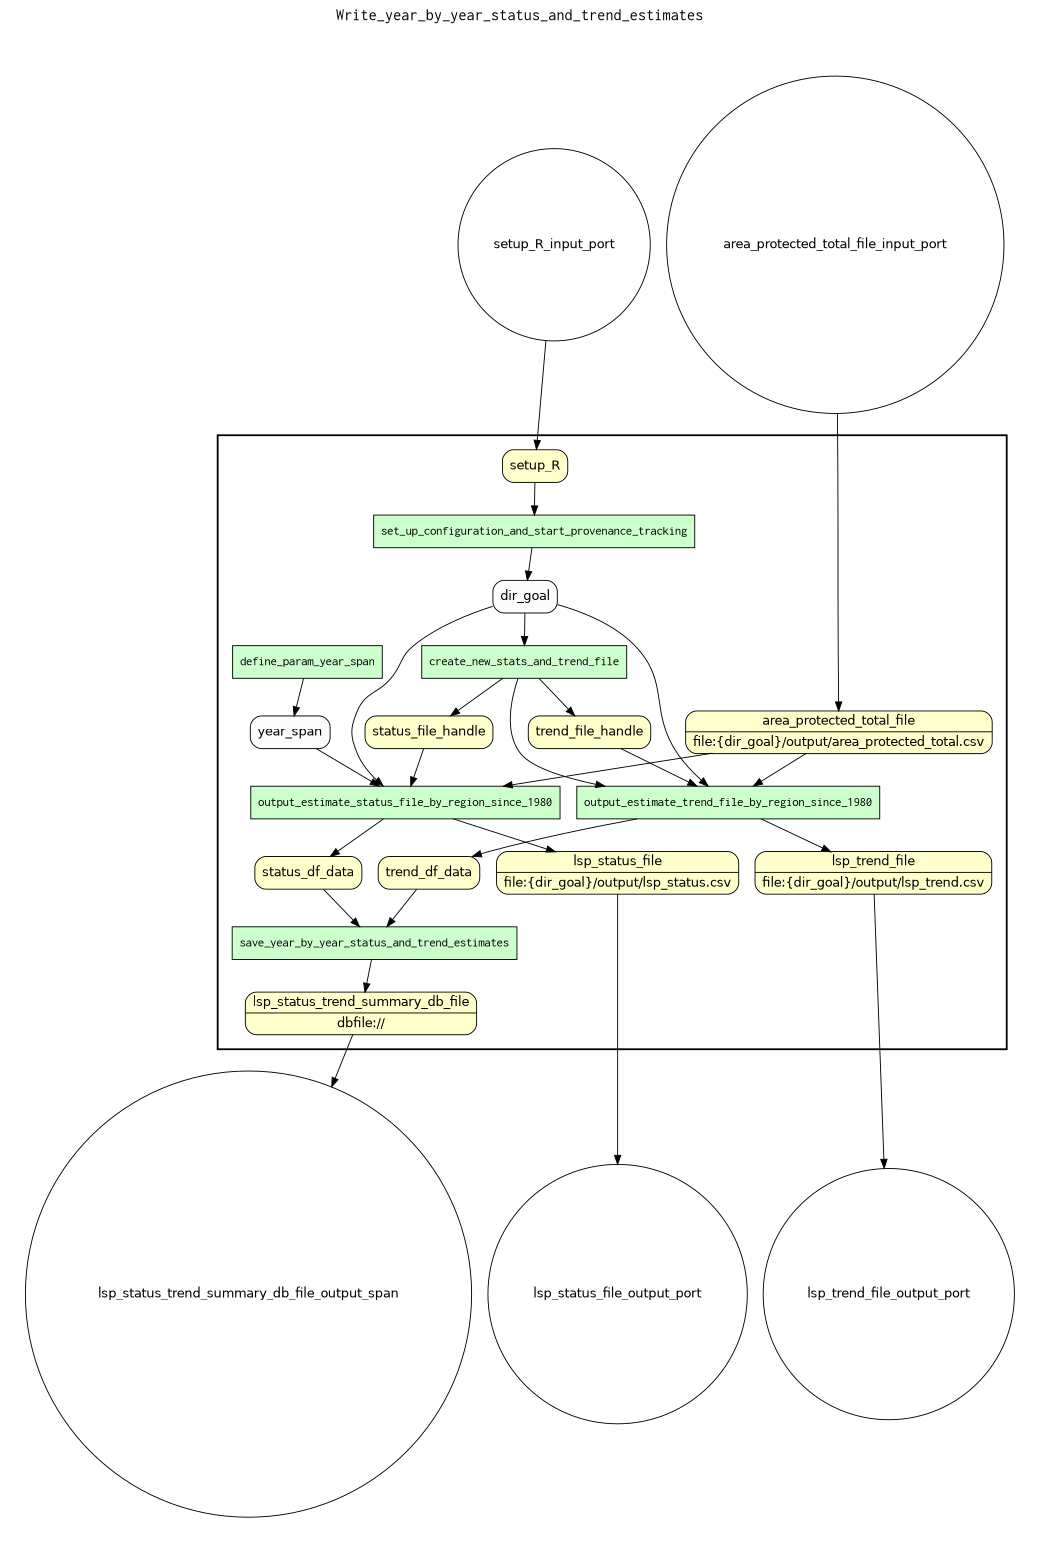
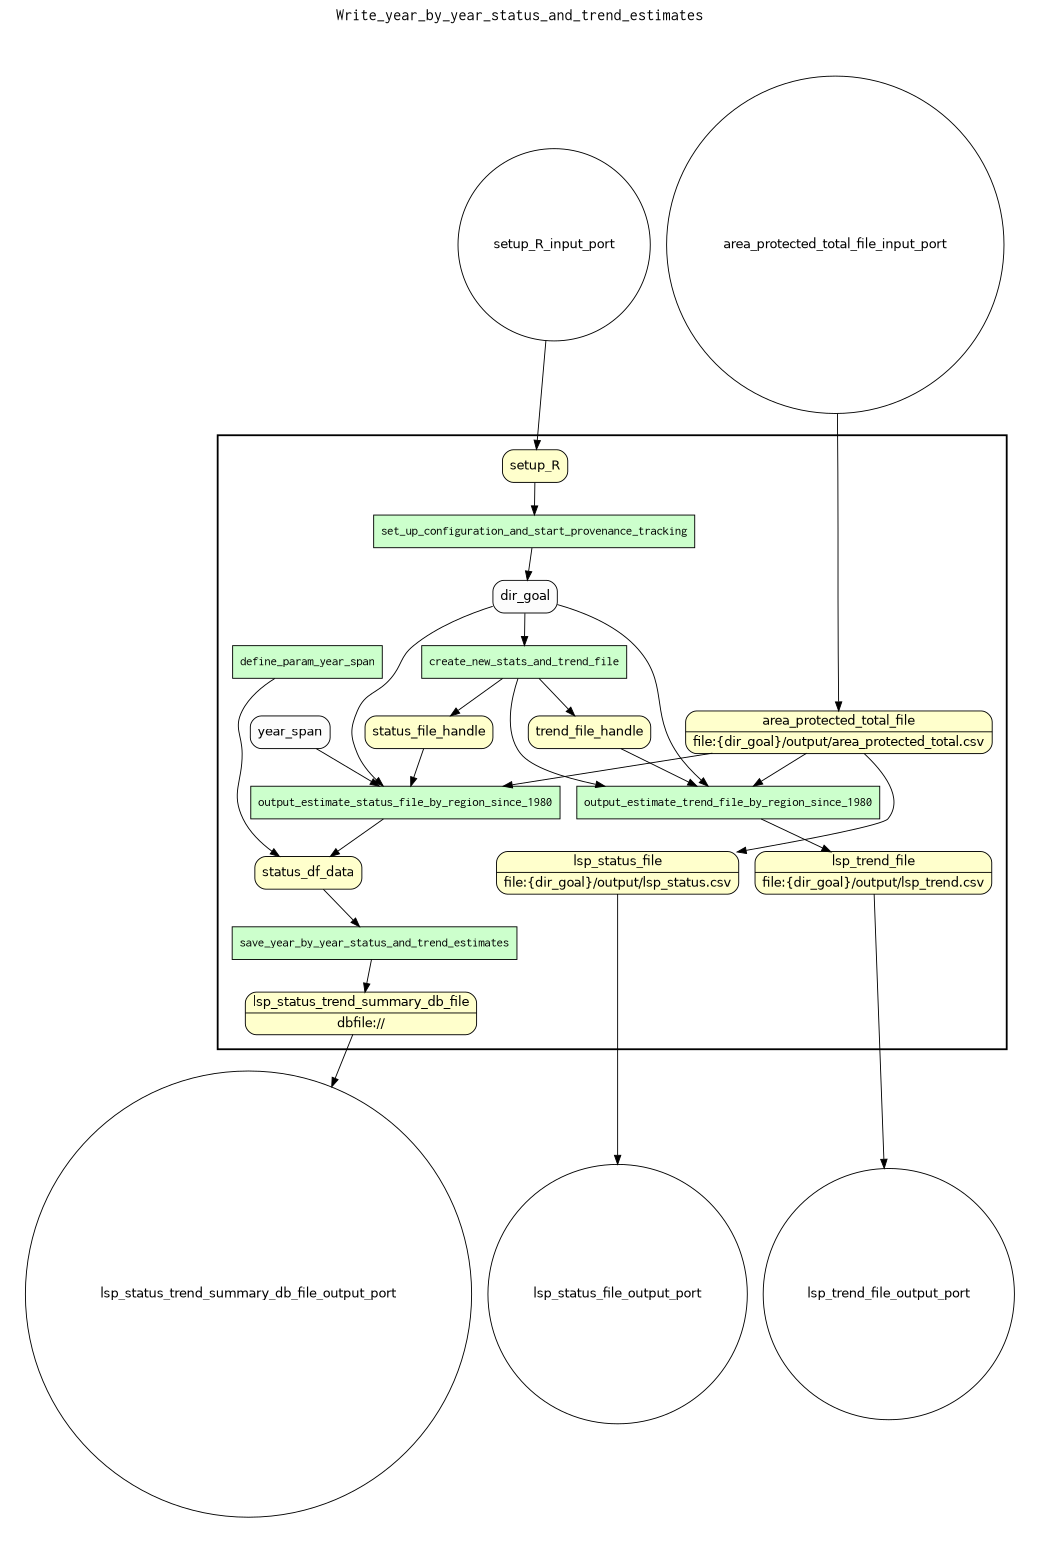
edge "define_param_year_span" -> "year_span": now "define_param_year_span" -> "status_df_data"
edge "output_estimate_status_file_by_region_since_1980" -> "lsp_status_file": now "area_protected_total_file" -> "lsp_status_file"
node "trend_df_data": removed
node "lsp_status_trend_summary_db_file_output_span": label "lsp_status_trend_summary_db_file_output_span" -> "lsp_status_trend_summary_db_file_output_port"
